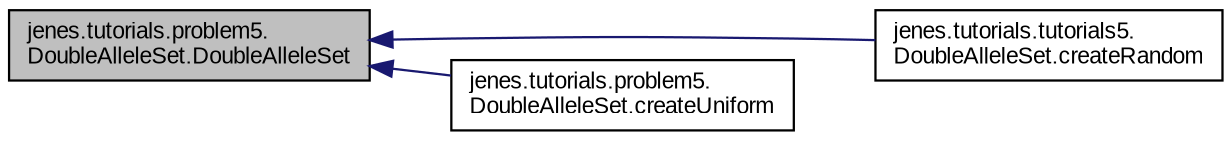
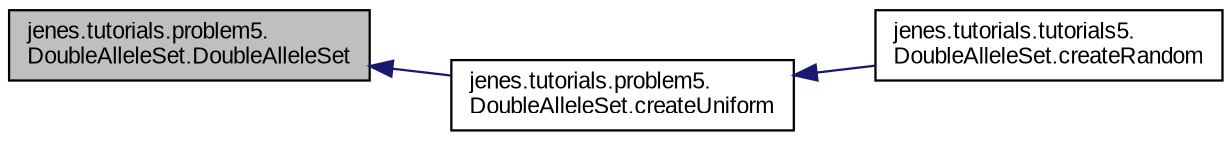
edge "jenes.tutorials.tutorials5. DoubleAlleleSet.createRandom" -> "jenes.tutorials.problem5. DoubleAlleleSet.DoubleAlleleSet": now "jenes.tutorials.tutorials5. DoubleAlleleSet.createRandom" -> "jenes.tutorials.problem5. DoubleAlleleSet.createUniform"
